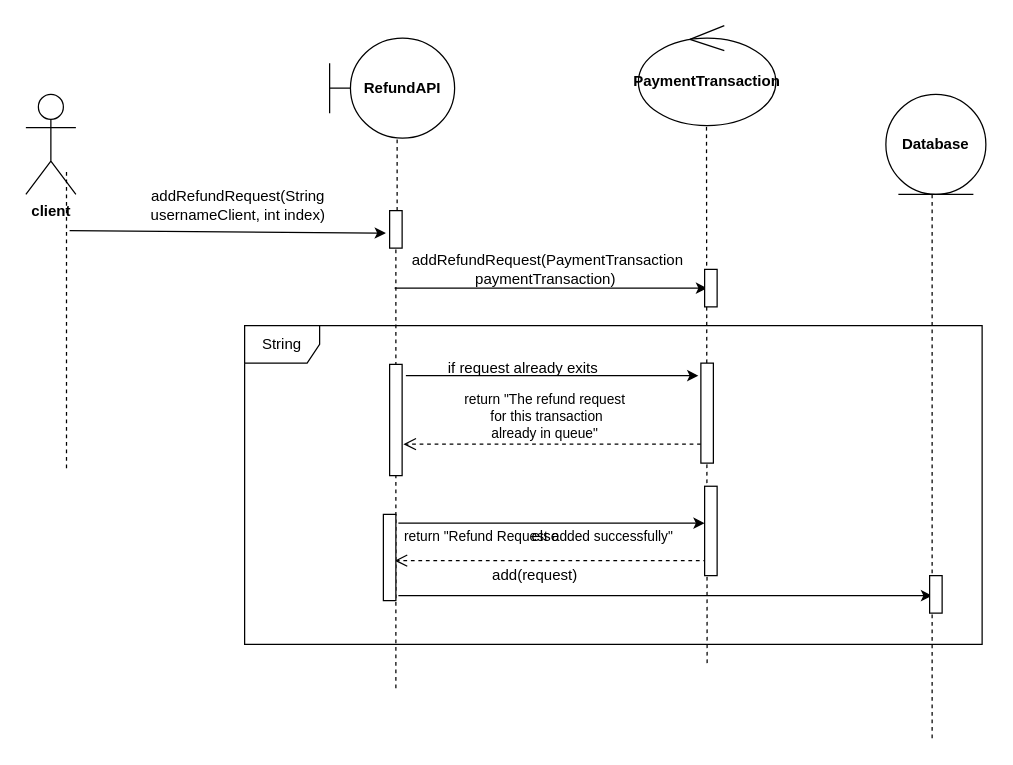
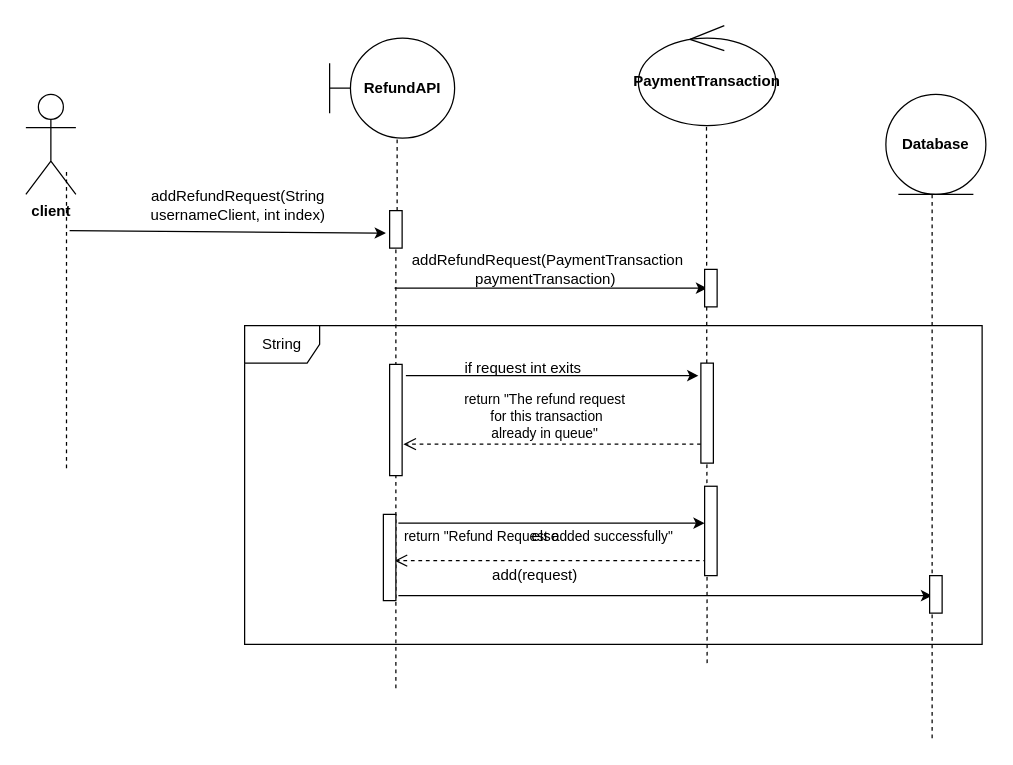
node "if request already exits": label "if request already exits" -> "if request int exits"
